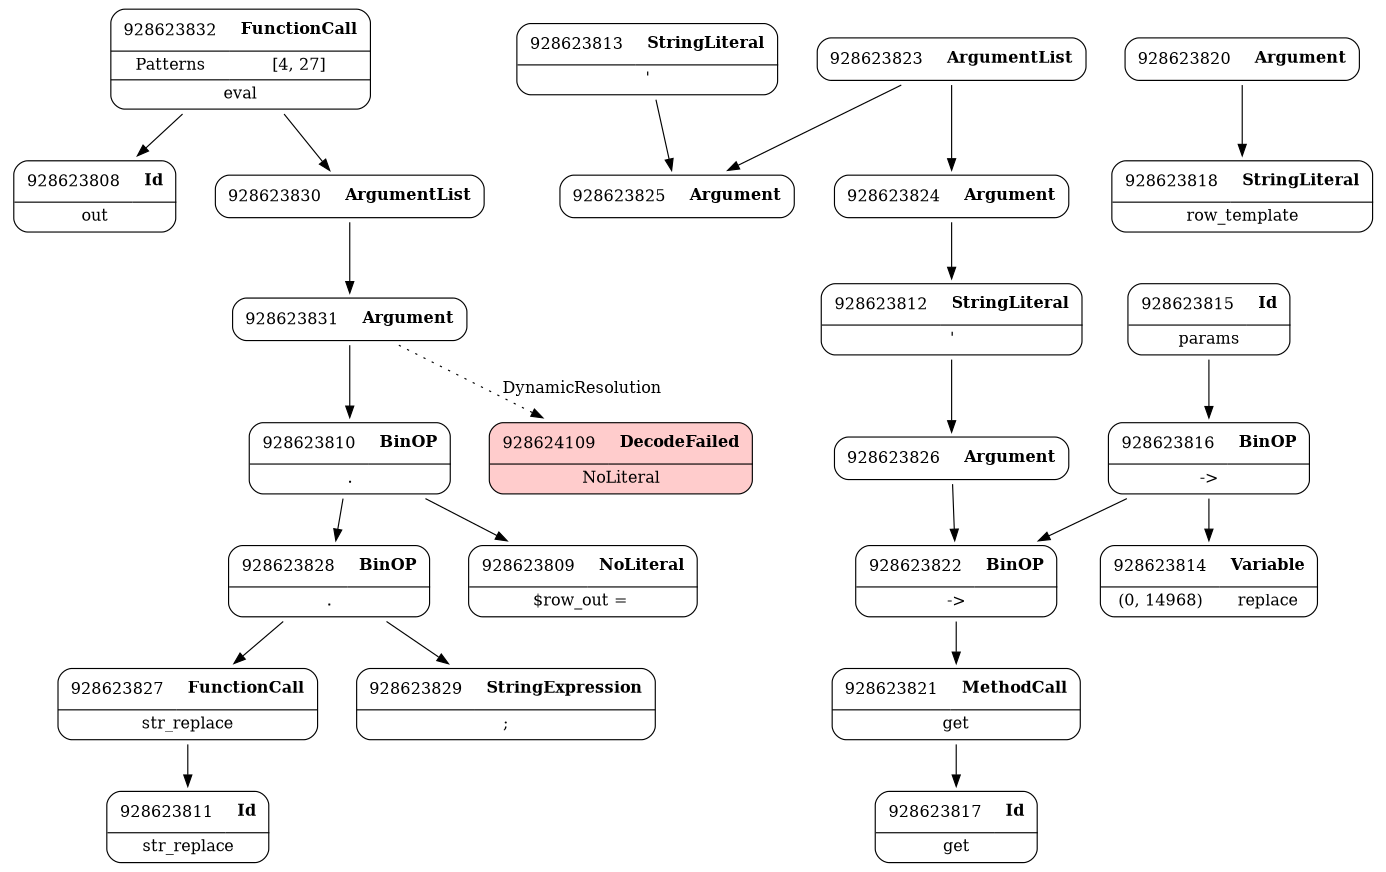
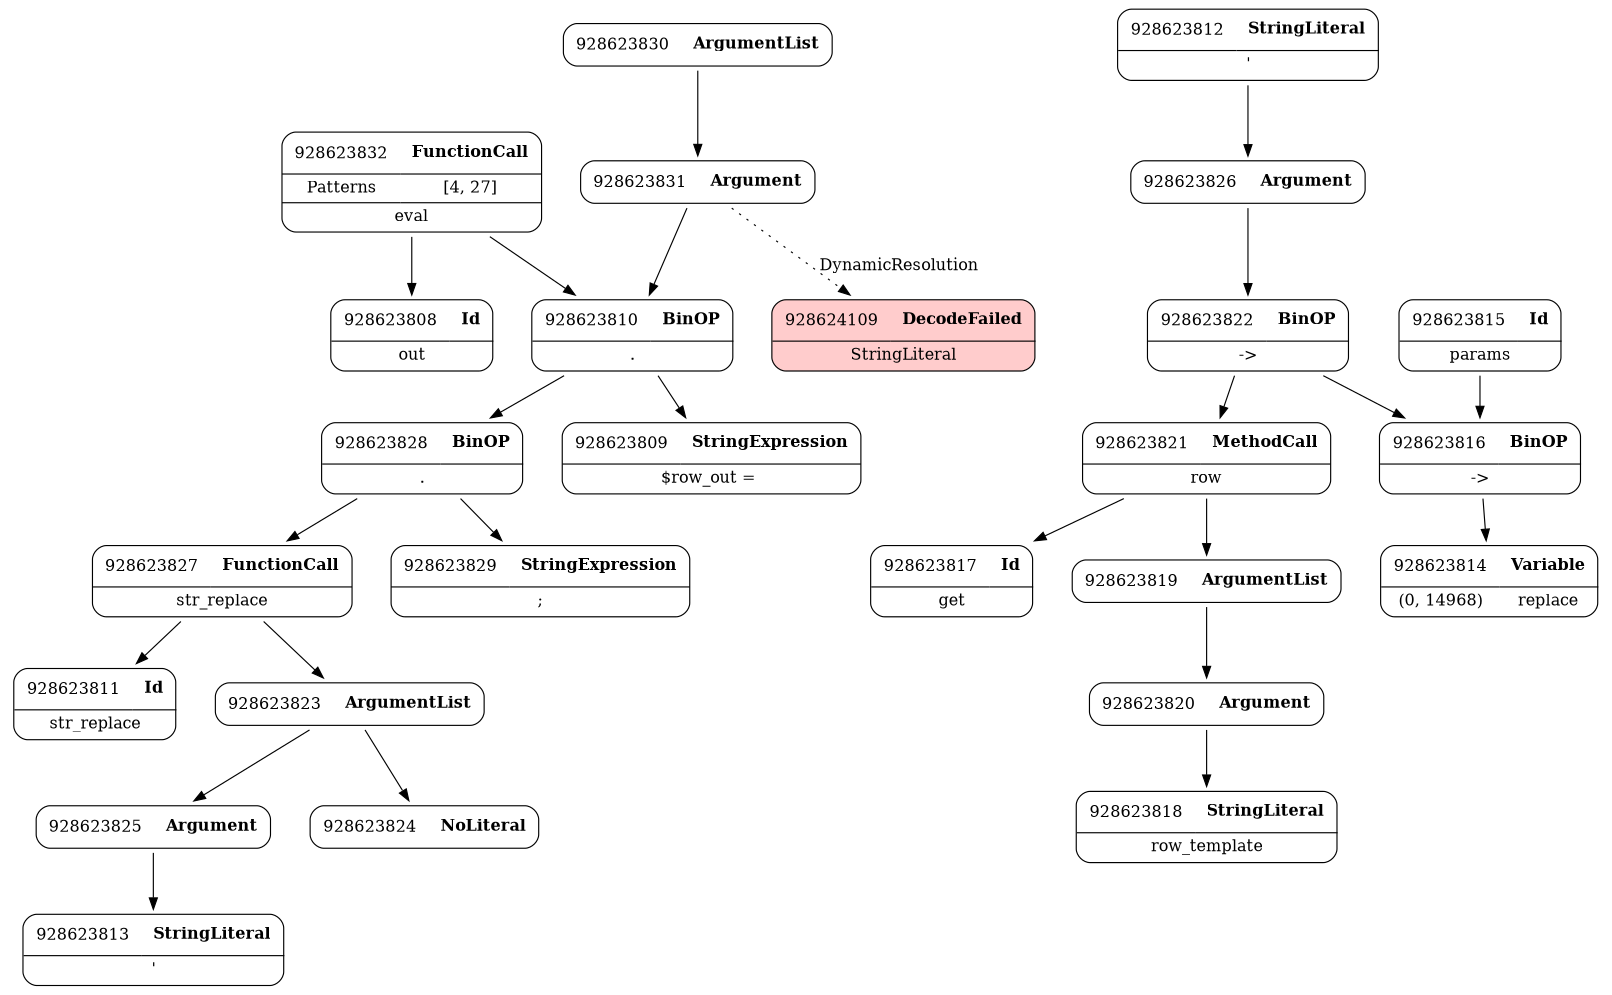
edge "928623813" -> "928623825": reversed
edge "928623832" -> "928623830": now "928623832" -> "928623810"
node "928623824": text "Argument" -> "NoLiteral"
edge "928623824" -> "928623812": removed
node "928624109": text "NoLiteral" -> "StringLiteral"
edge "928623816" -> "928623822": reversed
node "928623809": text "NoLiteral" -> "StringExpression"
node "928623819": added
edge "928623827" -> "928623823": added
node "928623821": text "get" -> "row"
